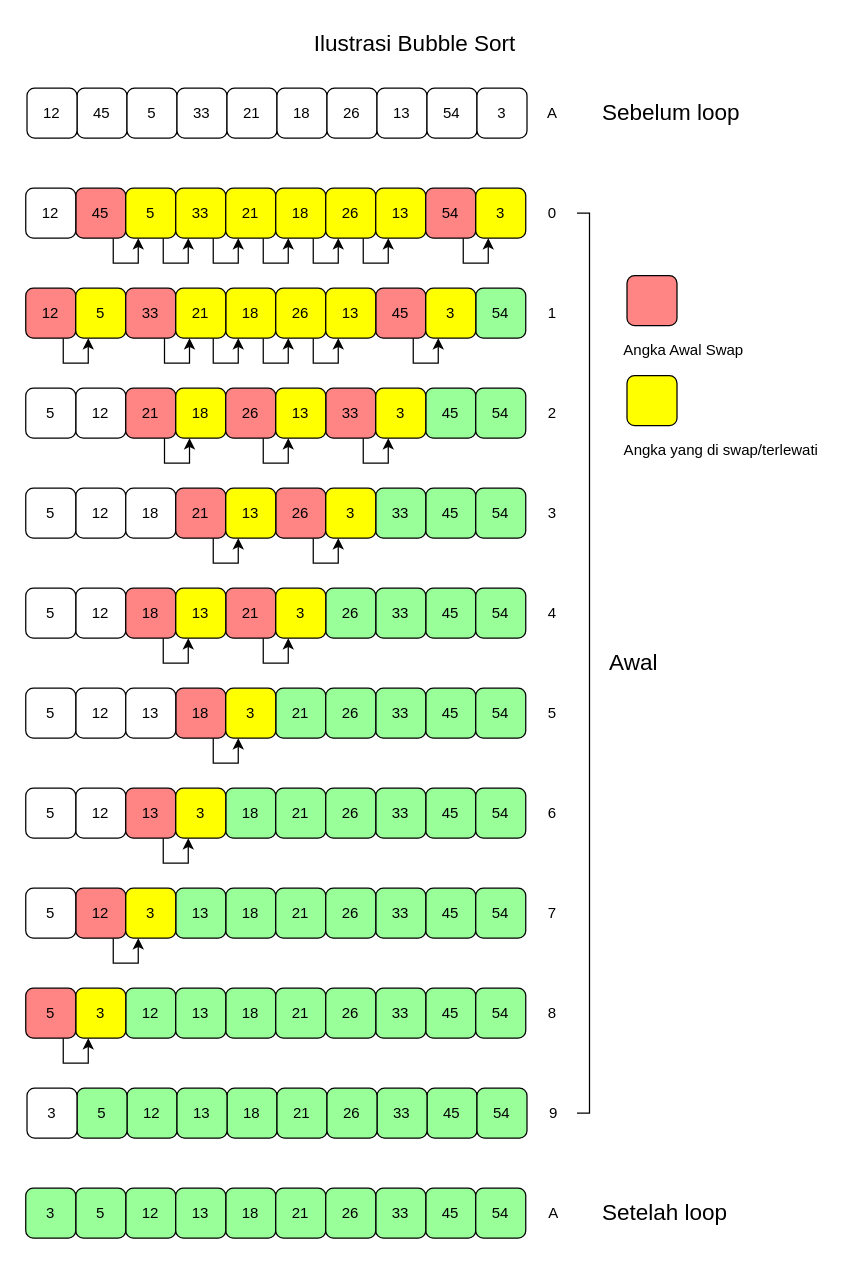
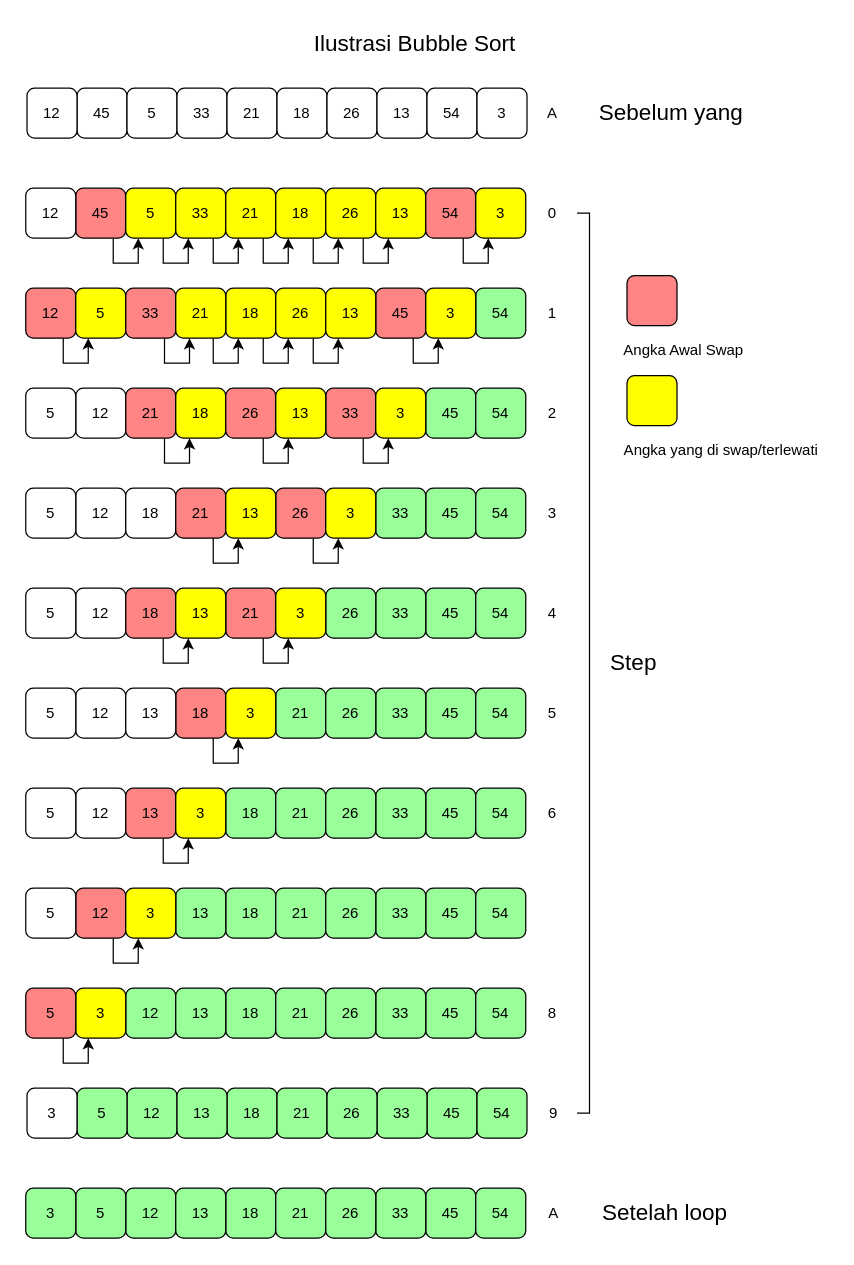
node "Sebelum loop": label "Sebelum loop" -> "Sebelum yang"
node "Awal": label "Awal" -> "Step"
node "7": removed
